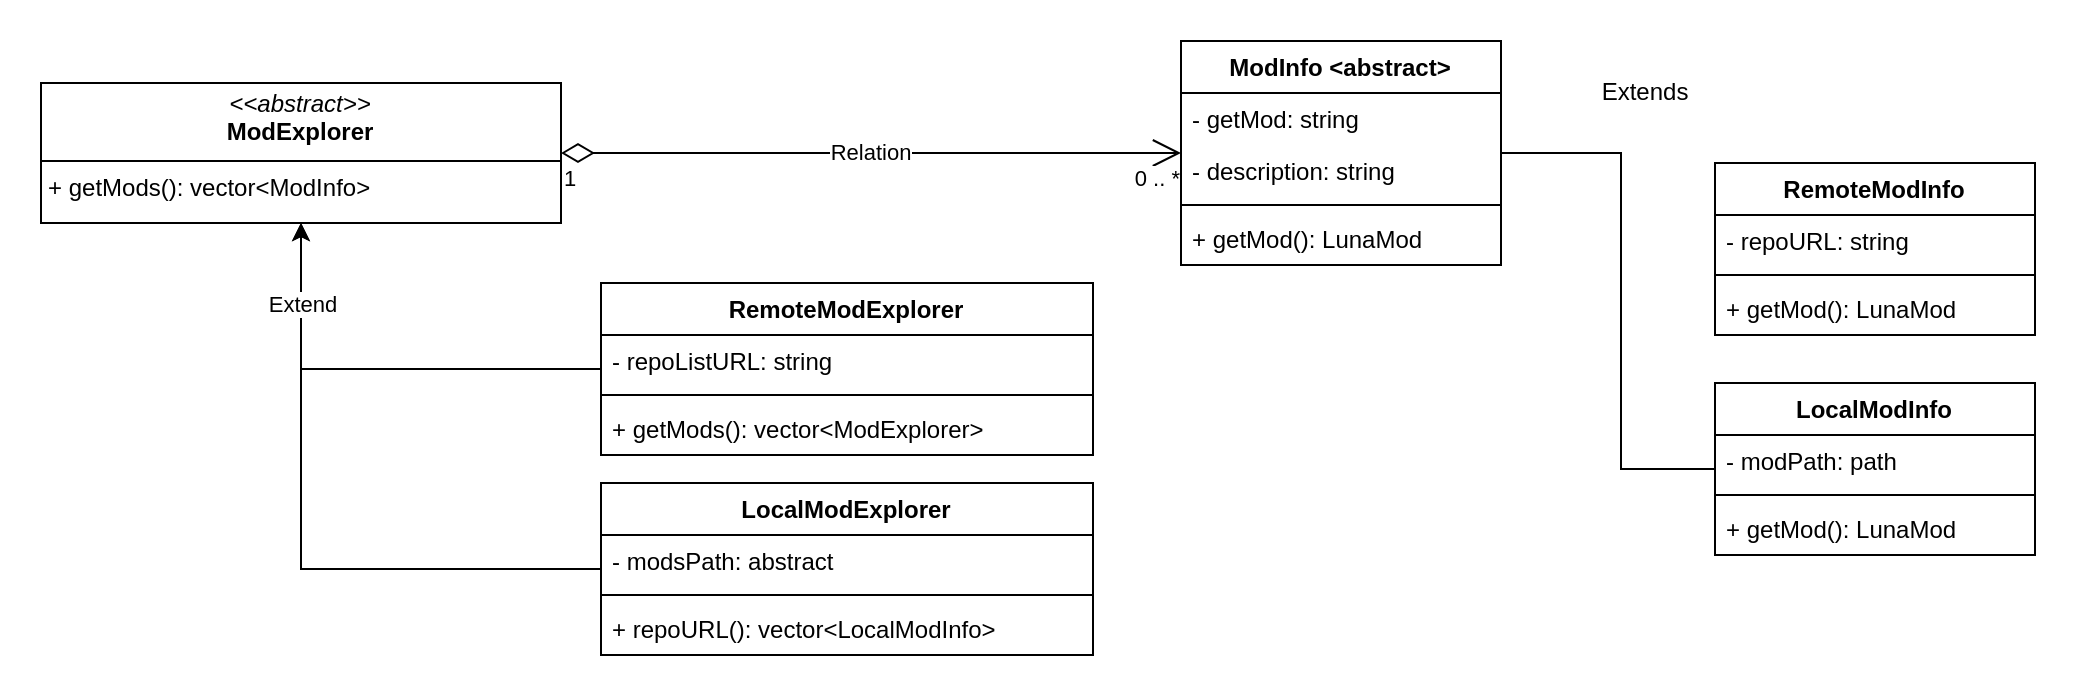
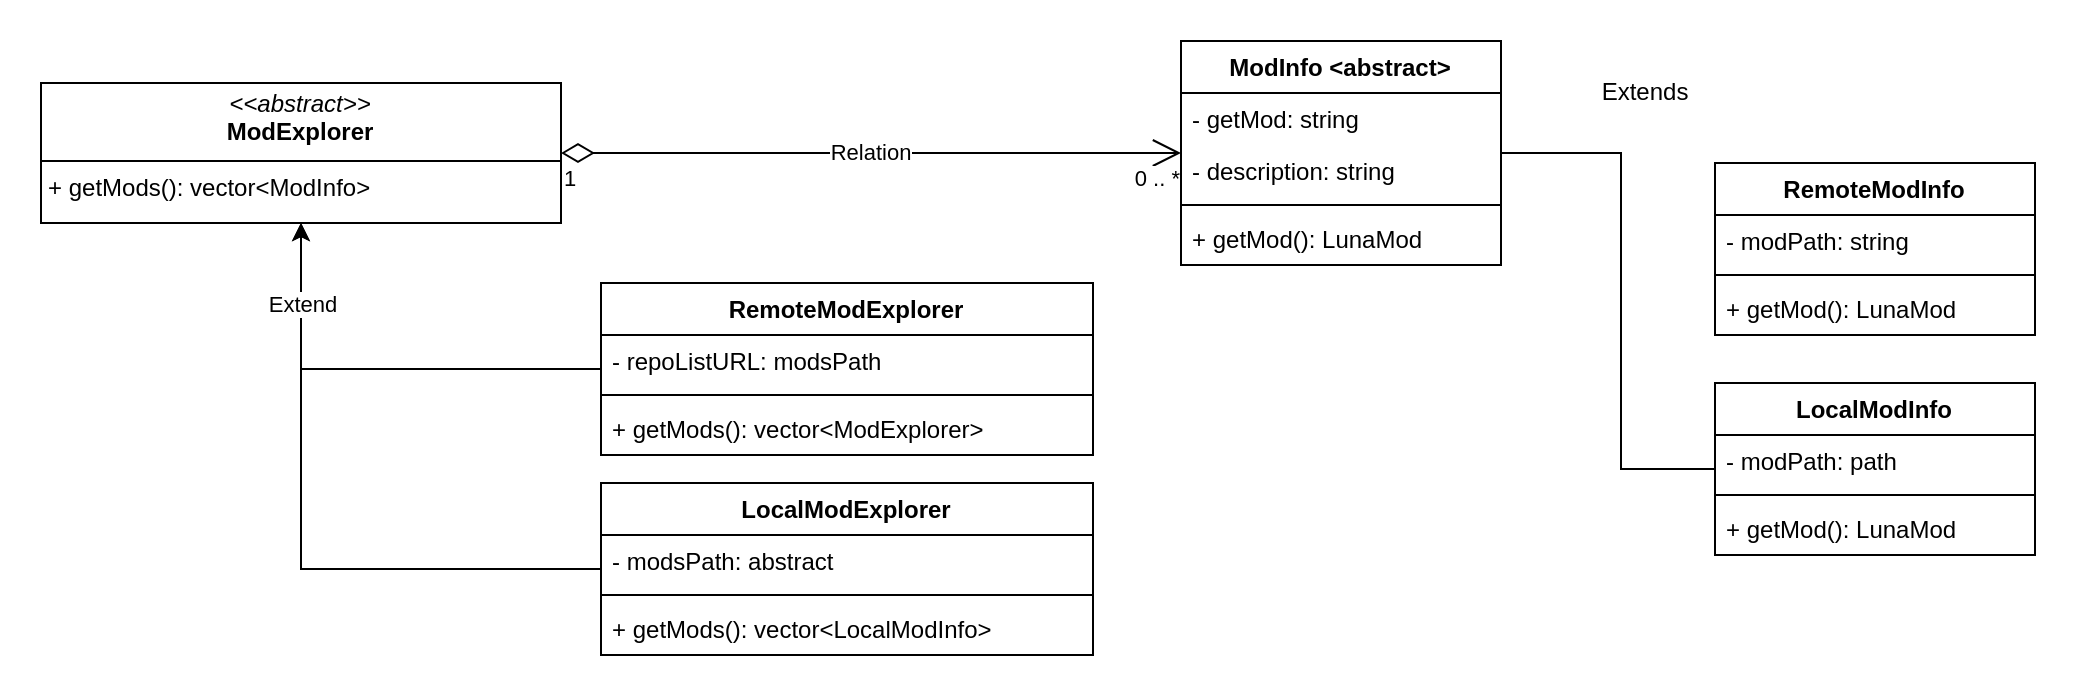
node "- repoURL: string": label "- repoURL: string" -> "- modPath: string"
node "- repoListURL: string": label "- repoListURL: string" -> "- repoListURL: modsPath"
node "+ repoURL(): vector<LocalModInfo>": label "+ repoURL(): vector<LocalModInfo>" -> "+ getMods(): vector<LocalModInfo>"
